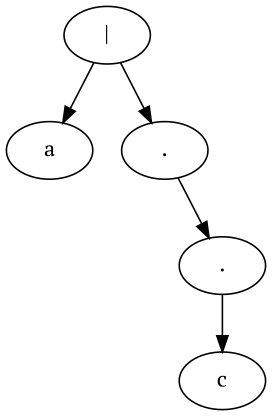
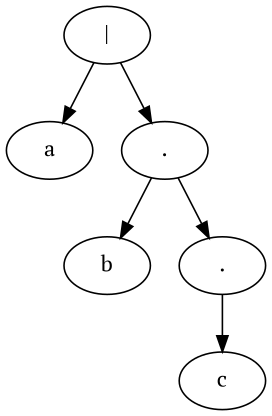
node "b": added
